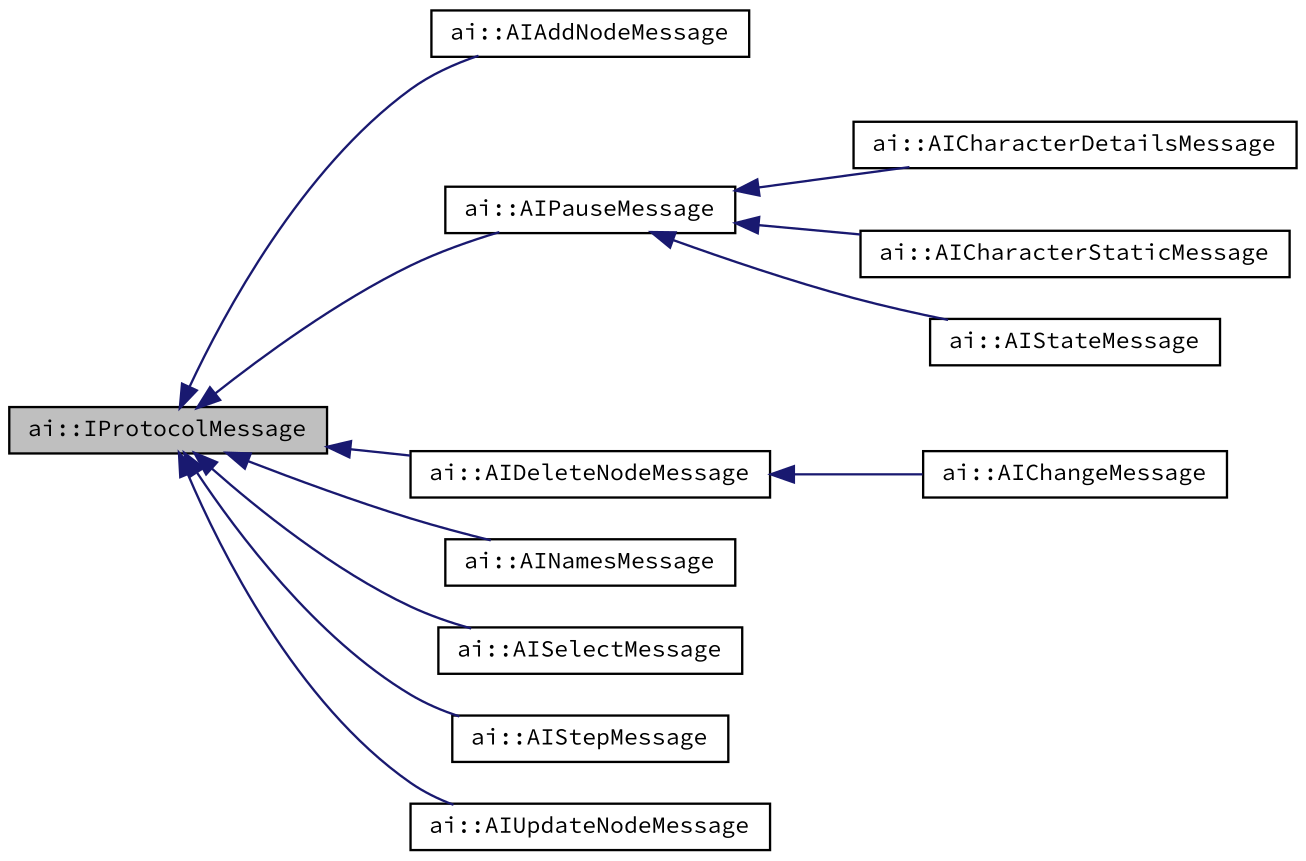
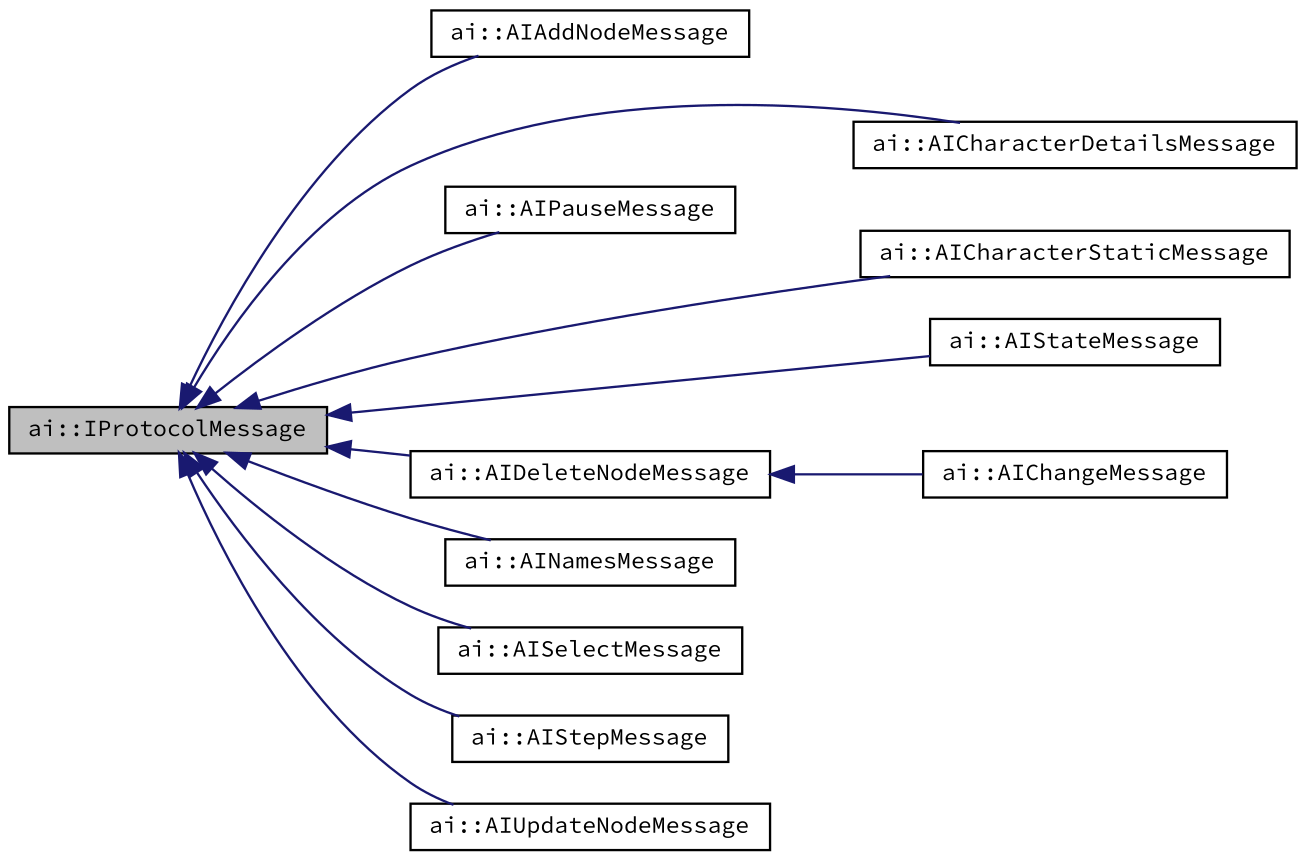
edge "ai::AICharacterDetailsMessage" -> "ai::AIPauseMessage": now "ai::AICharacterDetailsMessage" -> "ai::IProtocolMessage"
edge "ai::AICharacterStaticMessage" -> "ai::AIPauseMessage": now "ai::AICharacterStaticMessage" -> "ai::IProtocolMessage"
edge "ai::AIStateMessage" -> "ai::AIPauseMessage": now "ai::AIStateMessage" -> "ai::IProtocolMessage"
